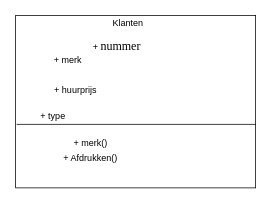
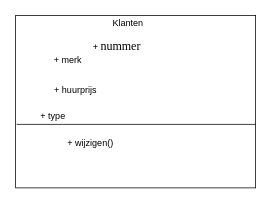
node "+ merk()": label "+ merk()" -> "+ wijzigen()"
node "+ Afdrukken()": removed
